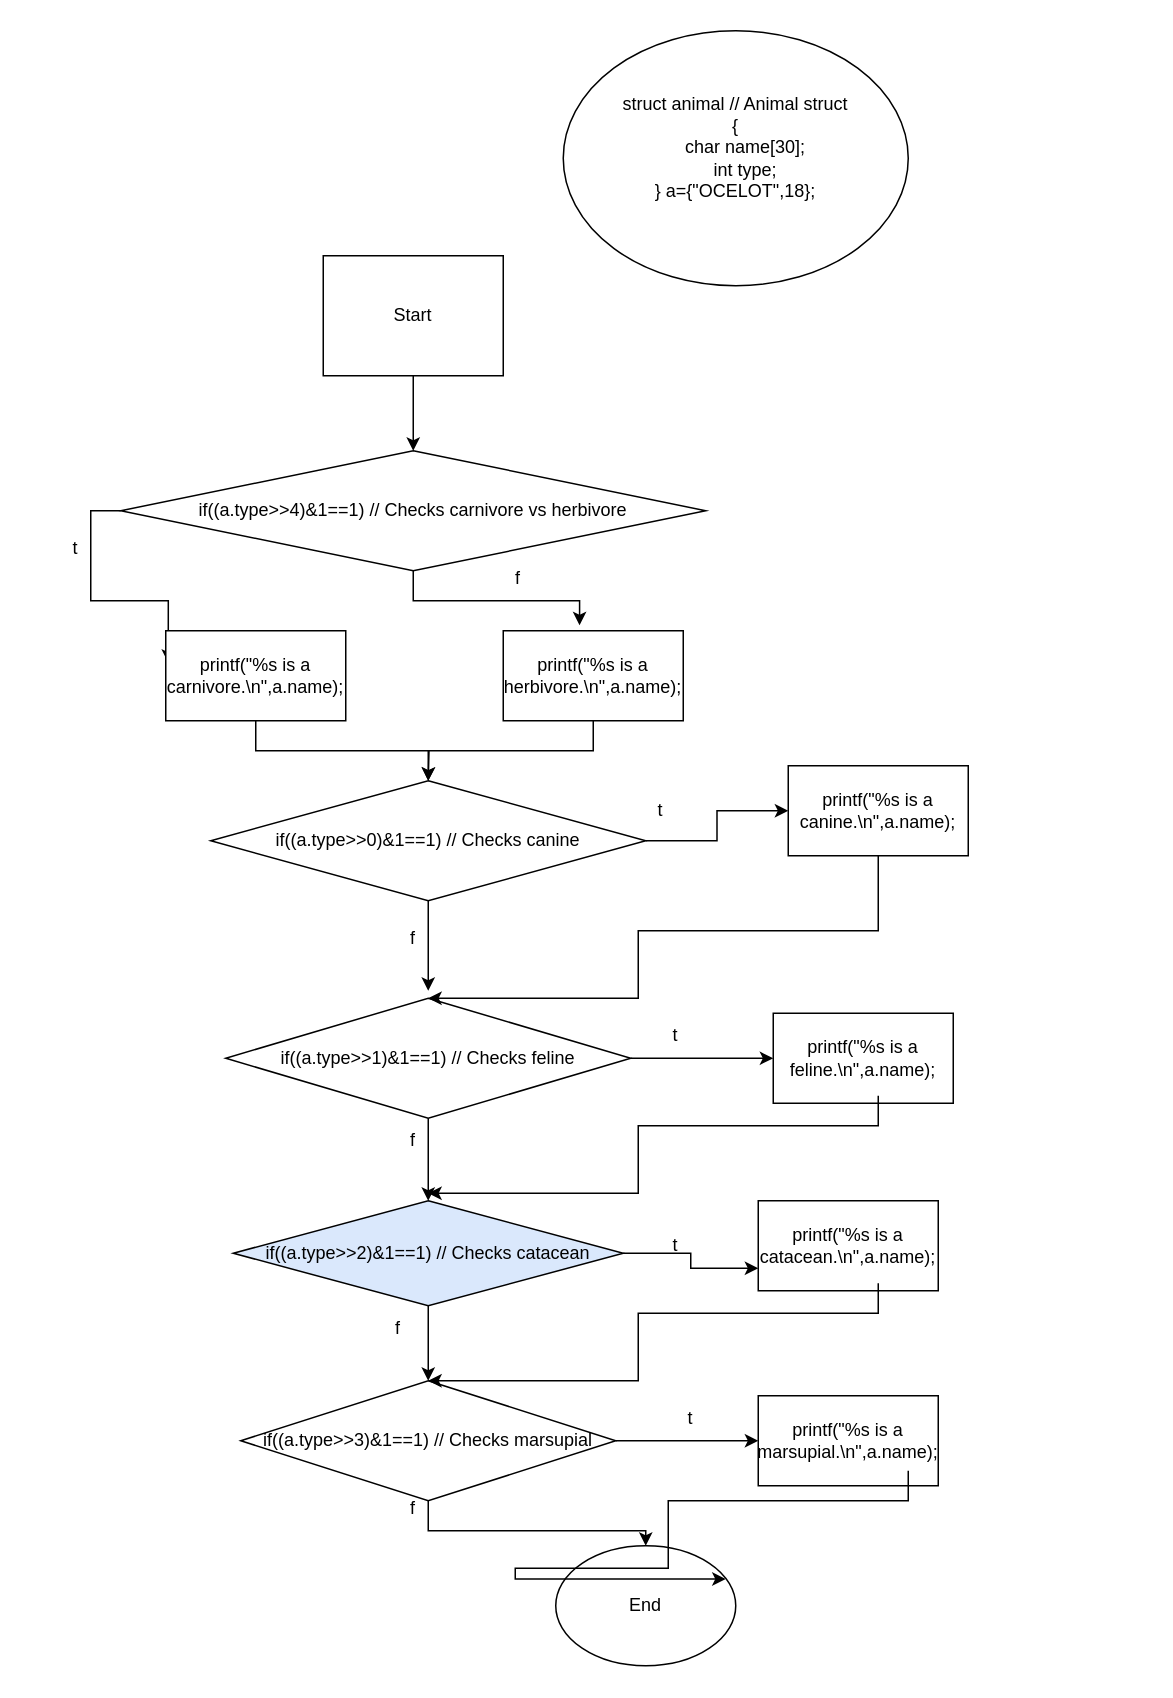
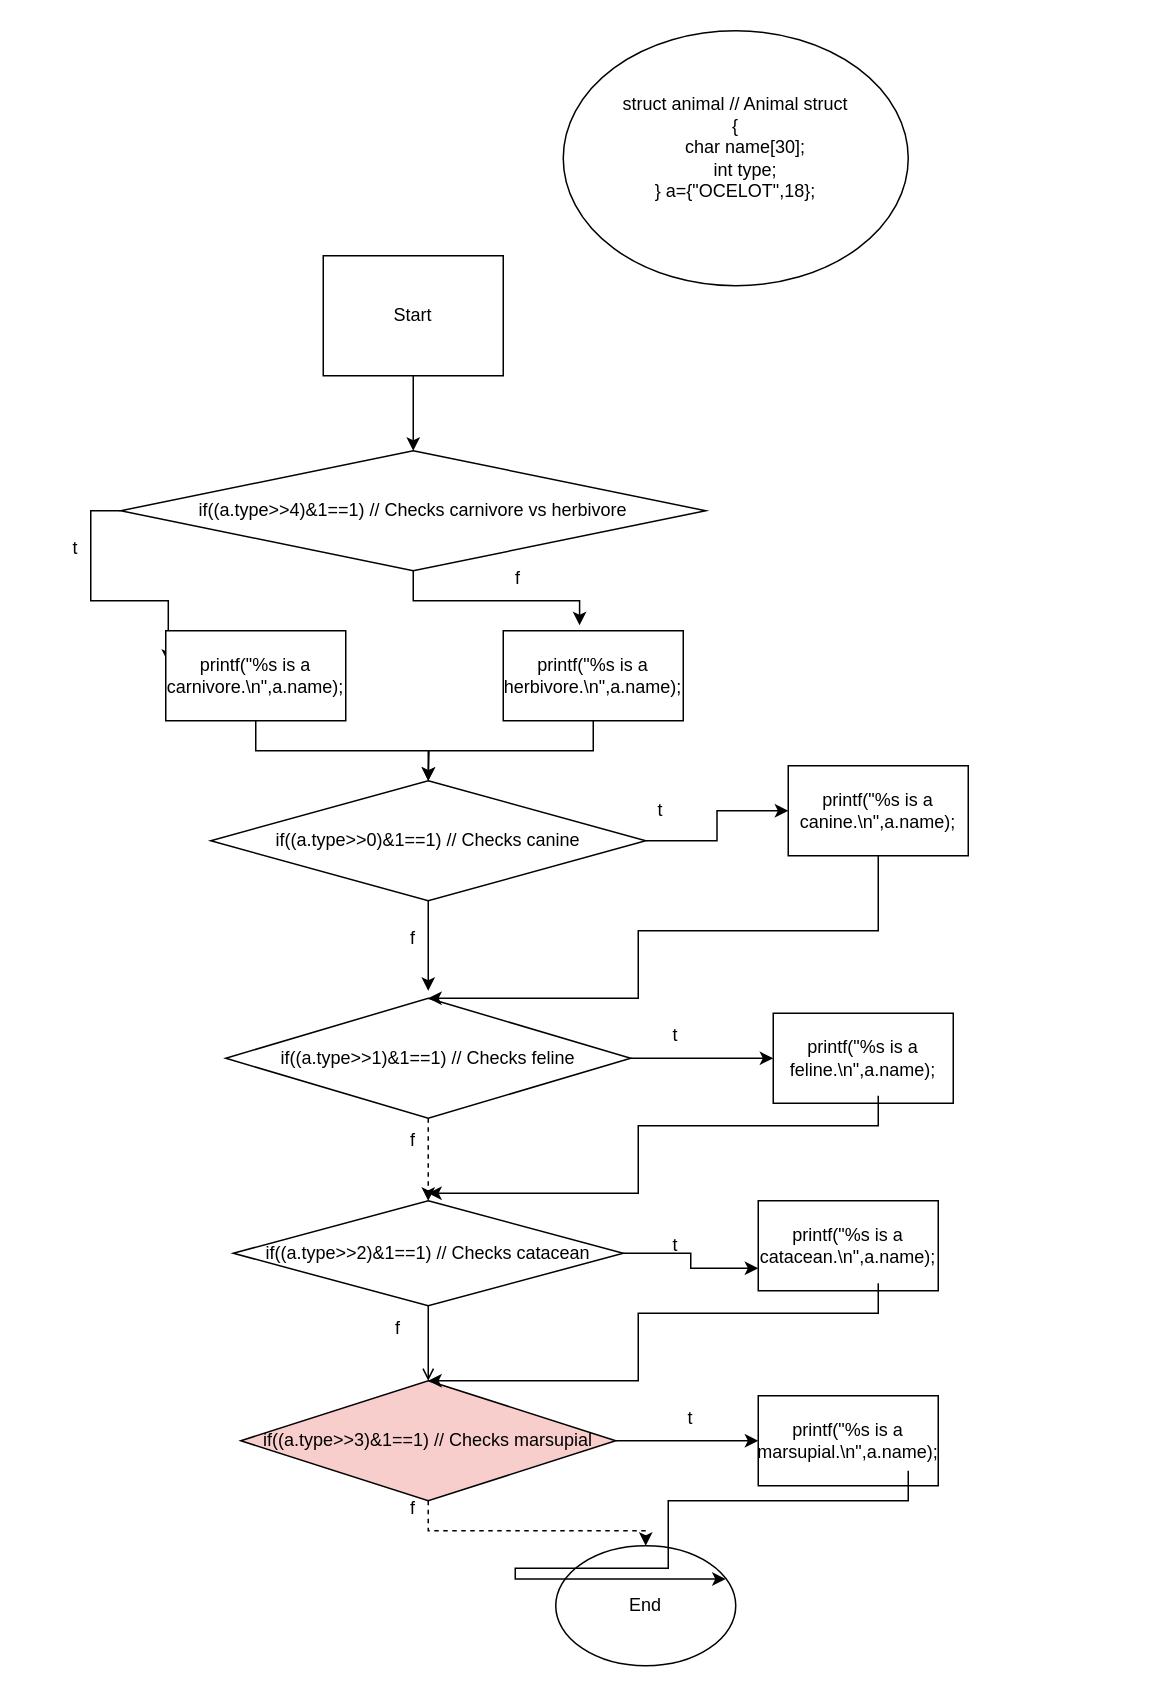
edge "if((a.type>>1)&1==1) // Checks feline" -> "if((a.type>>2)&1==1) // Checks catacean": style solid -> dashed
node "if((a.type>>2)&1==1) // Checks catacean": fillcolor #dae8fc -> #ffffff
edge "if((a.type>>2)&1==1) // Checks catacean" -> "if((a.type>>3)&1==1) // Checks marsupial": arrowhead classic -> open
node "if((a.type>>3)&1==1) // Checks marsupial": fillcolor #ffffff -> #f8cecc
edge "if((a.type>>3)&1==1) // Checks marsupial" -> "End": style solid -> dashed
